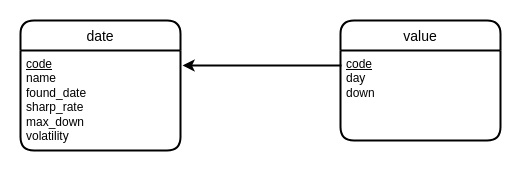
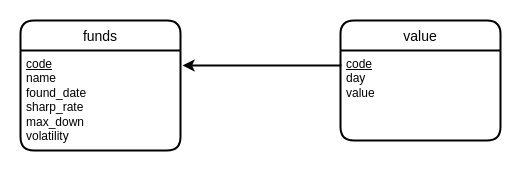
node "date": label "date" -> "funds"
node "code day down": label "code day down" -> "code day value"
